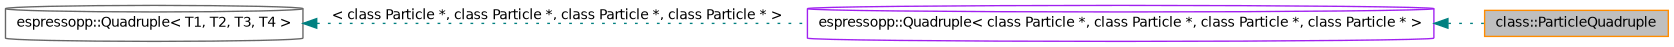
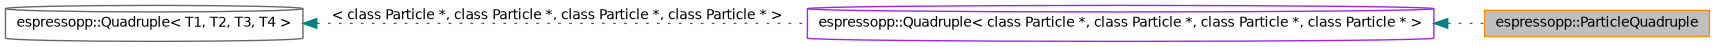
node "class::ParticleQuadruple": label "class::ParticleQuadruple" -> "espressopp::ParticleQuadruple"
